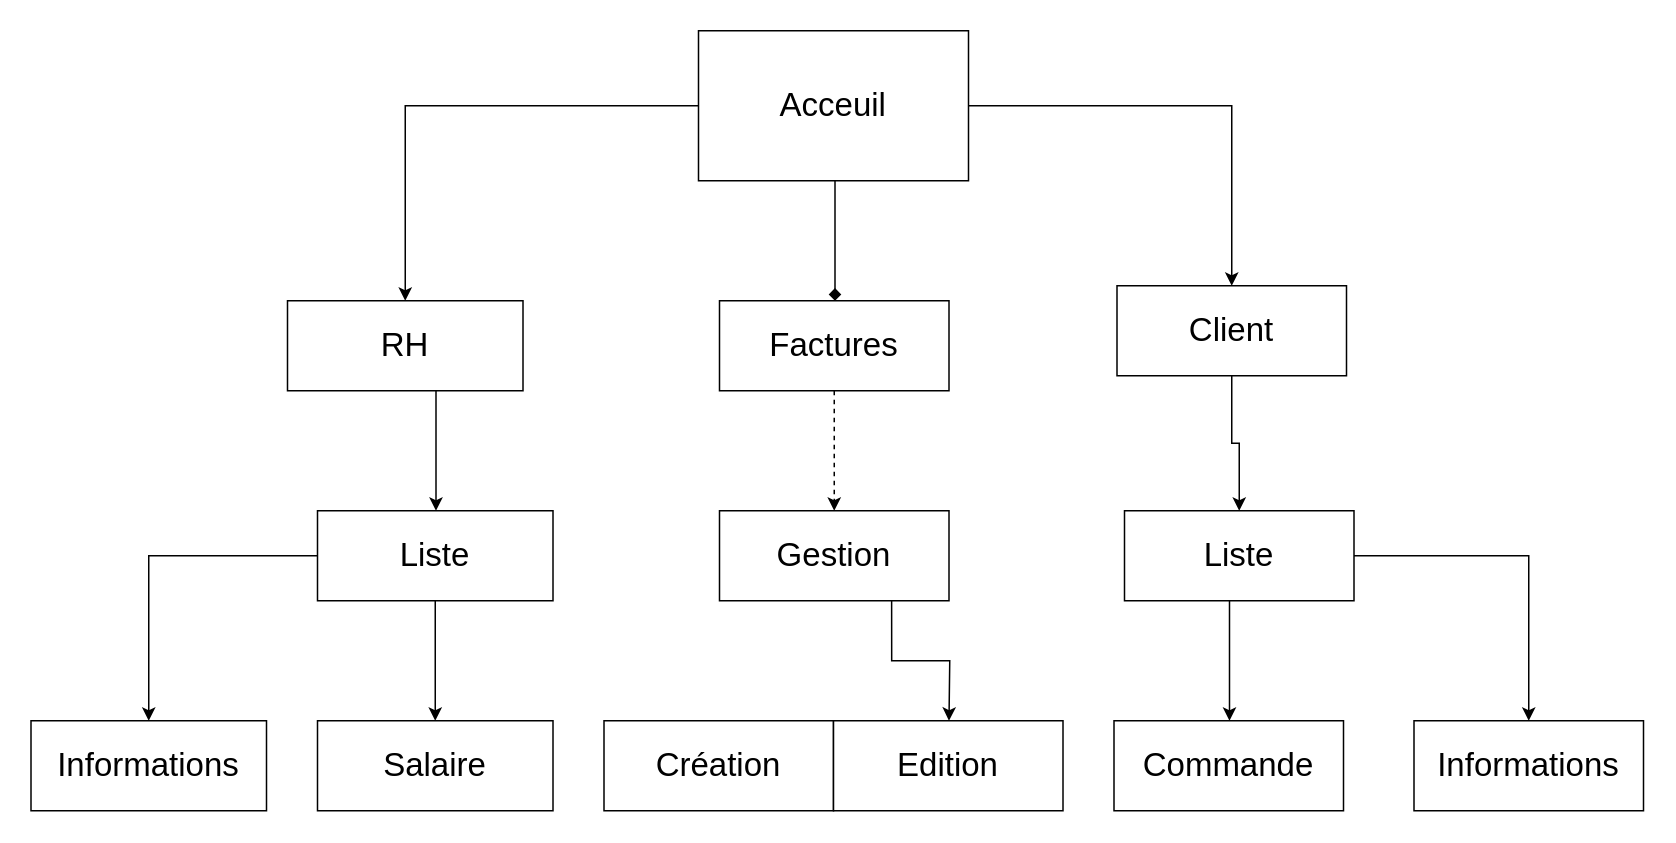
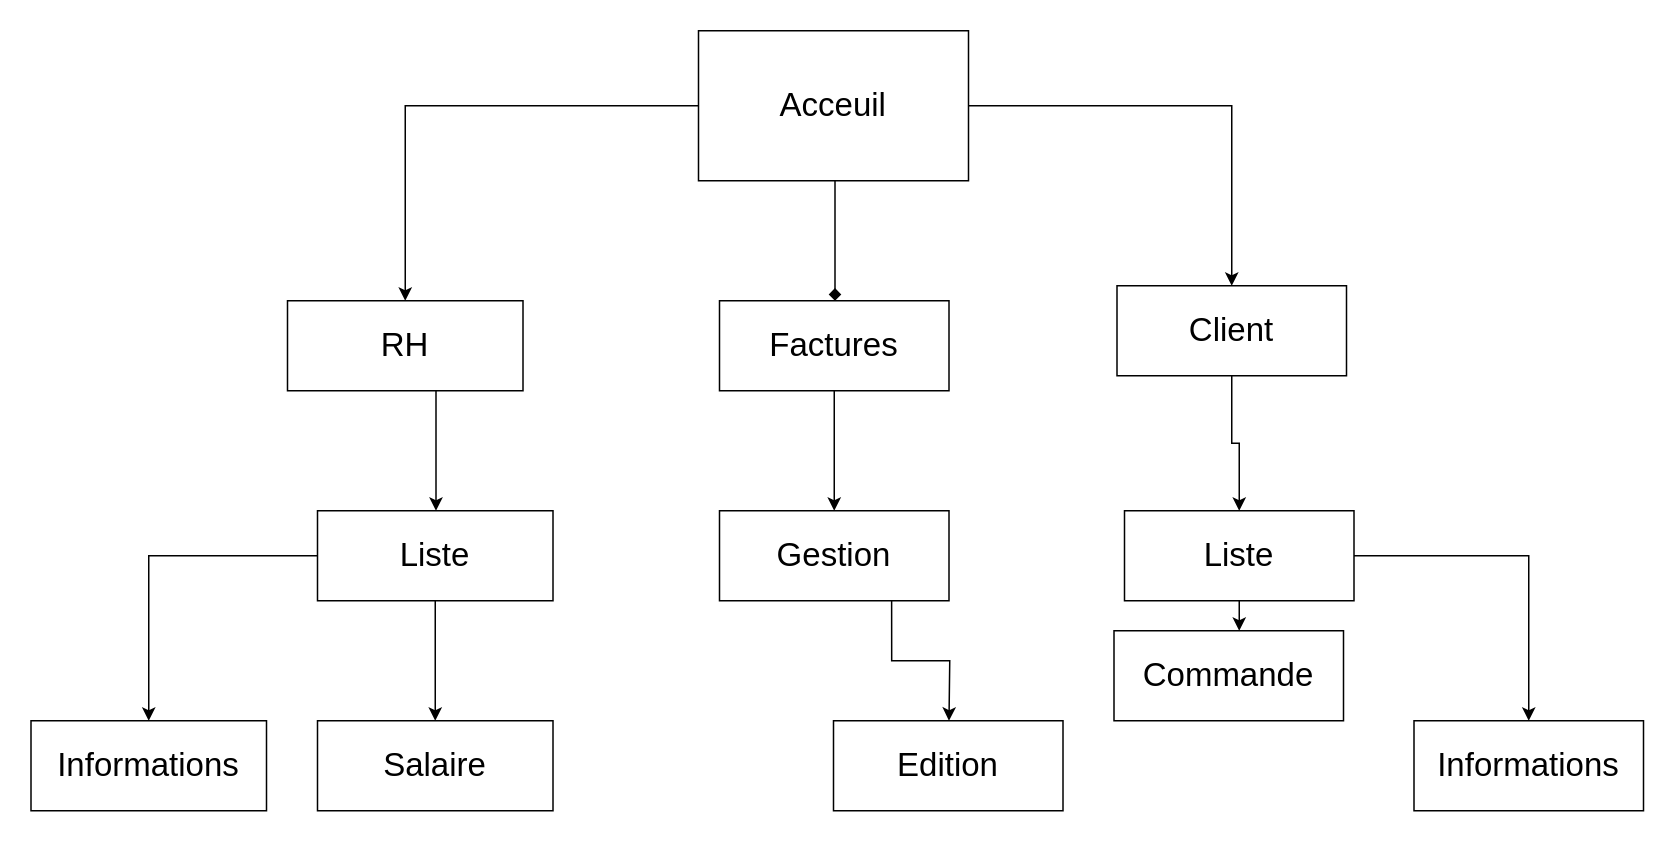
edge "Factures" -> "Gestion": style dashed -> solid
node "Création": removed
node "Commande": moved (1229, 766) -> (1229, 676)
